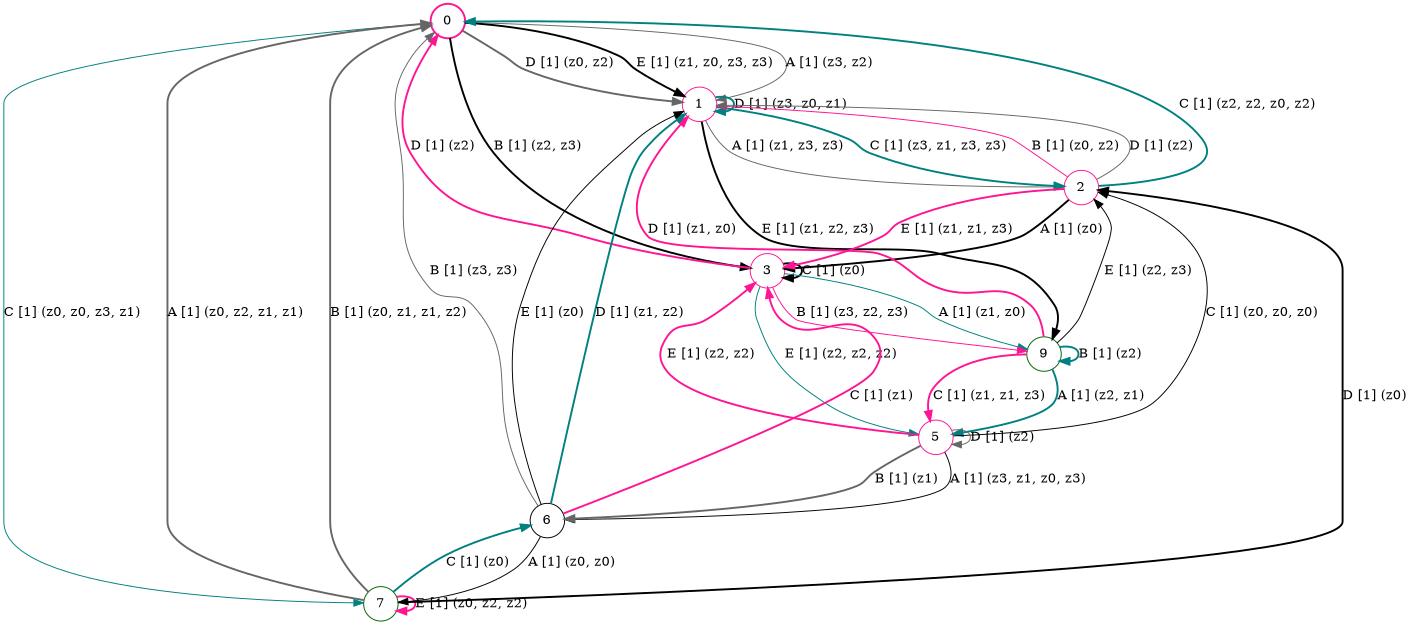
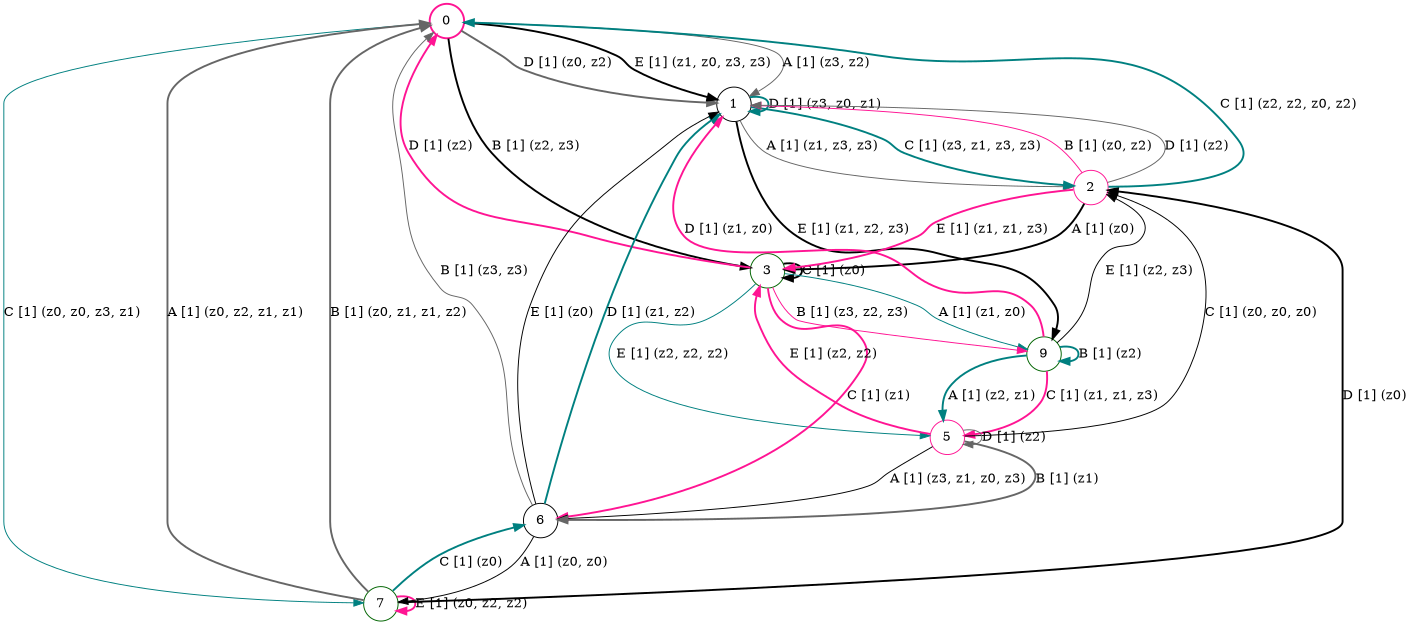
node "1": color deeppink -> black
node "3": color deeppink -> darkgreen
edge "6" -> "3": reversed
